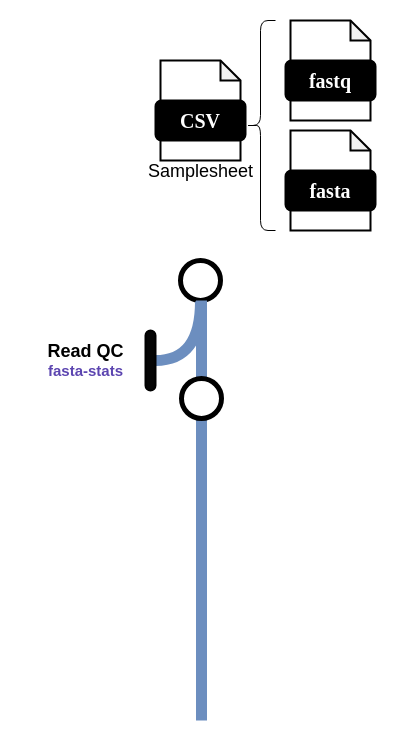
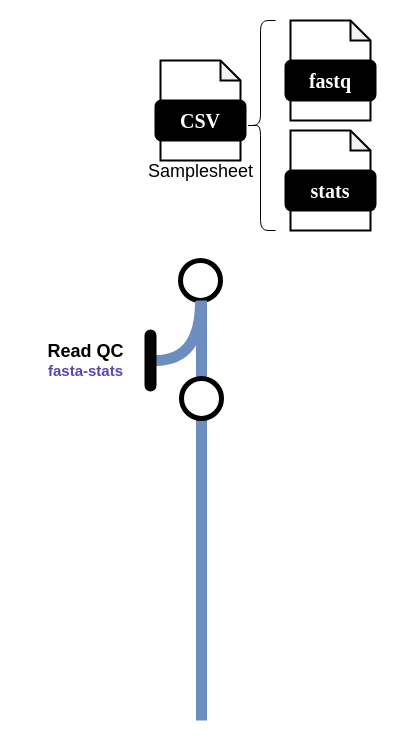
node "fasta": label "fasta" -> "stats"
